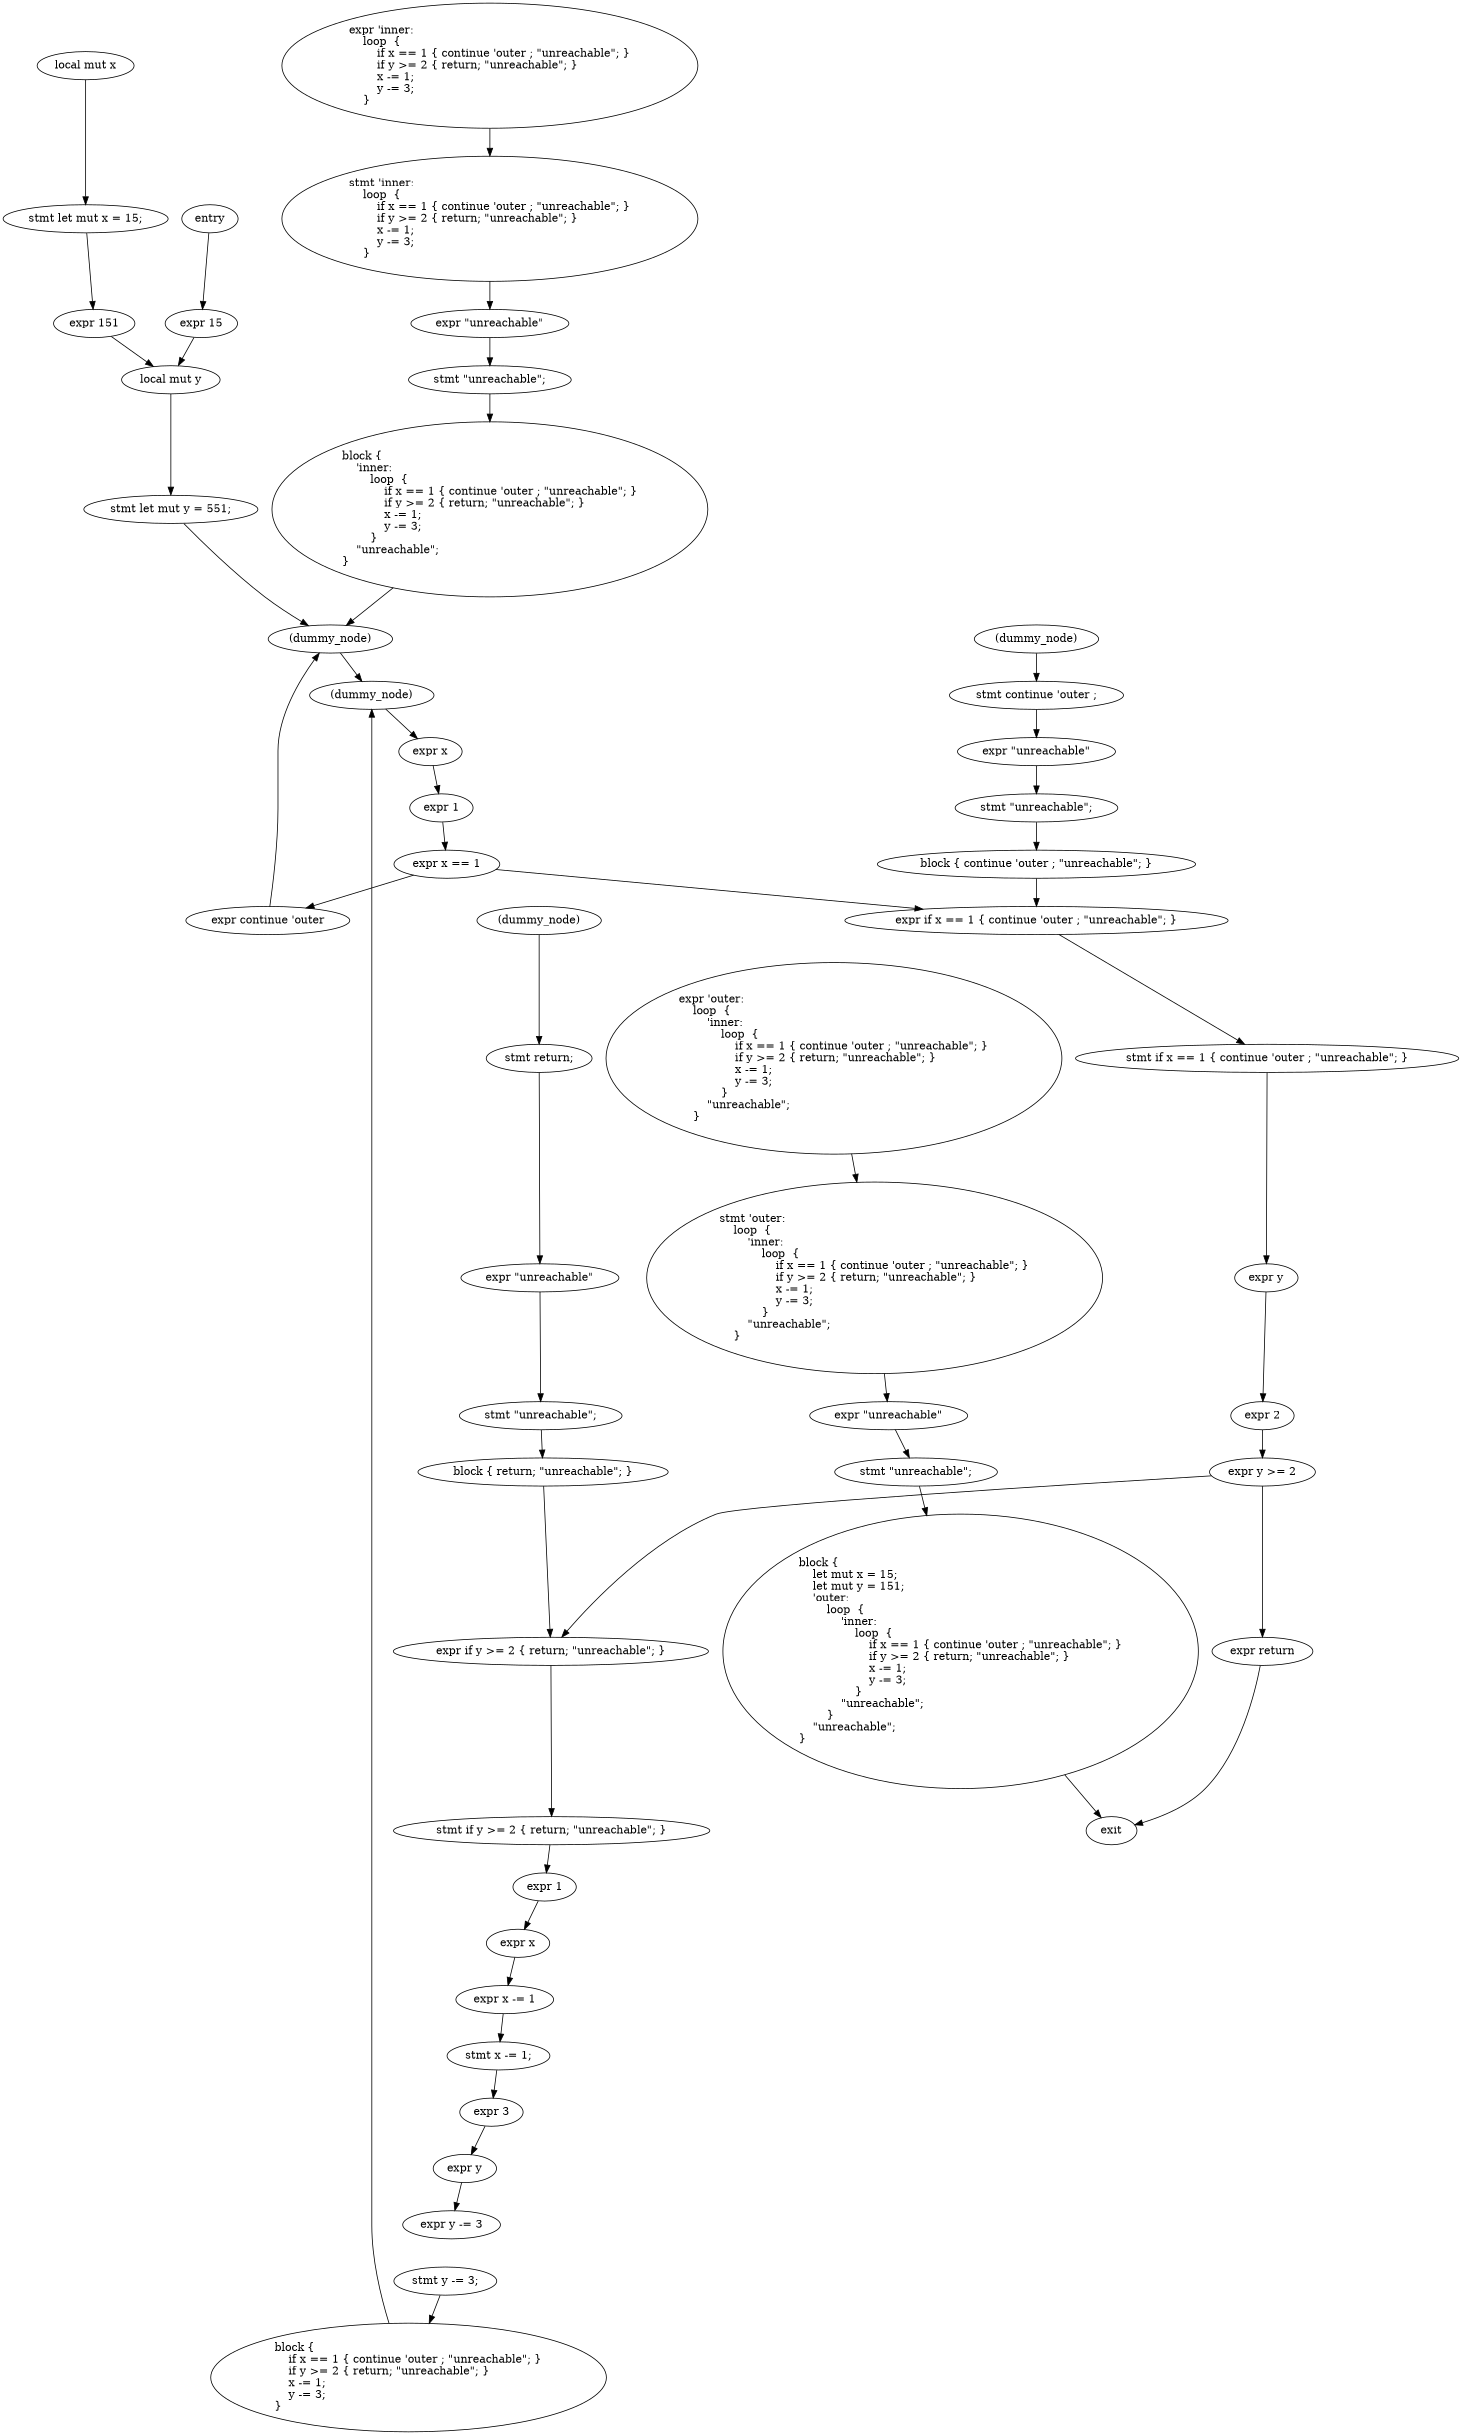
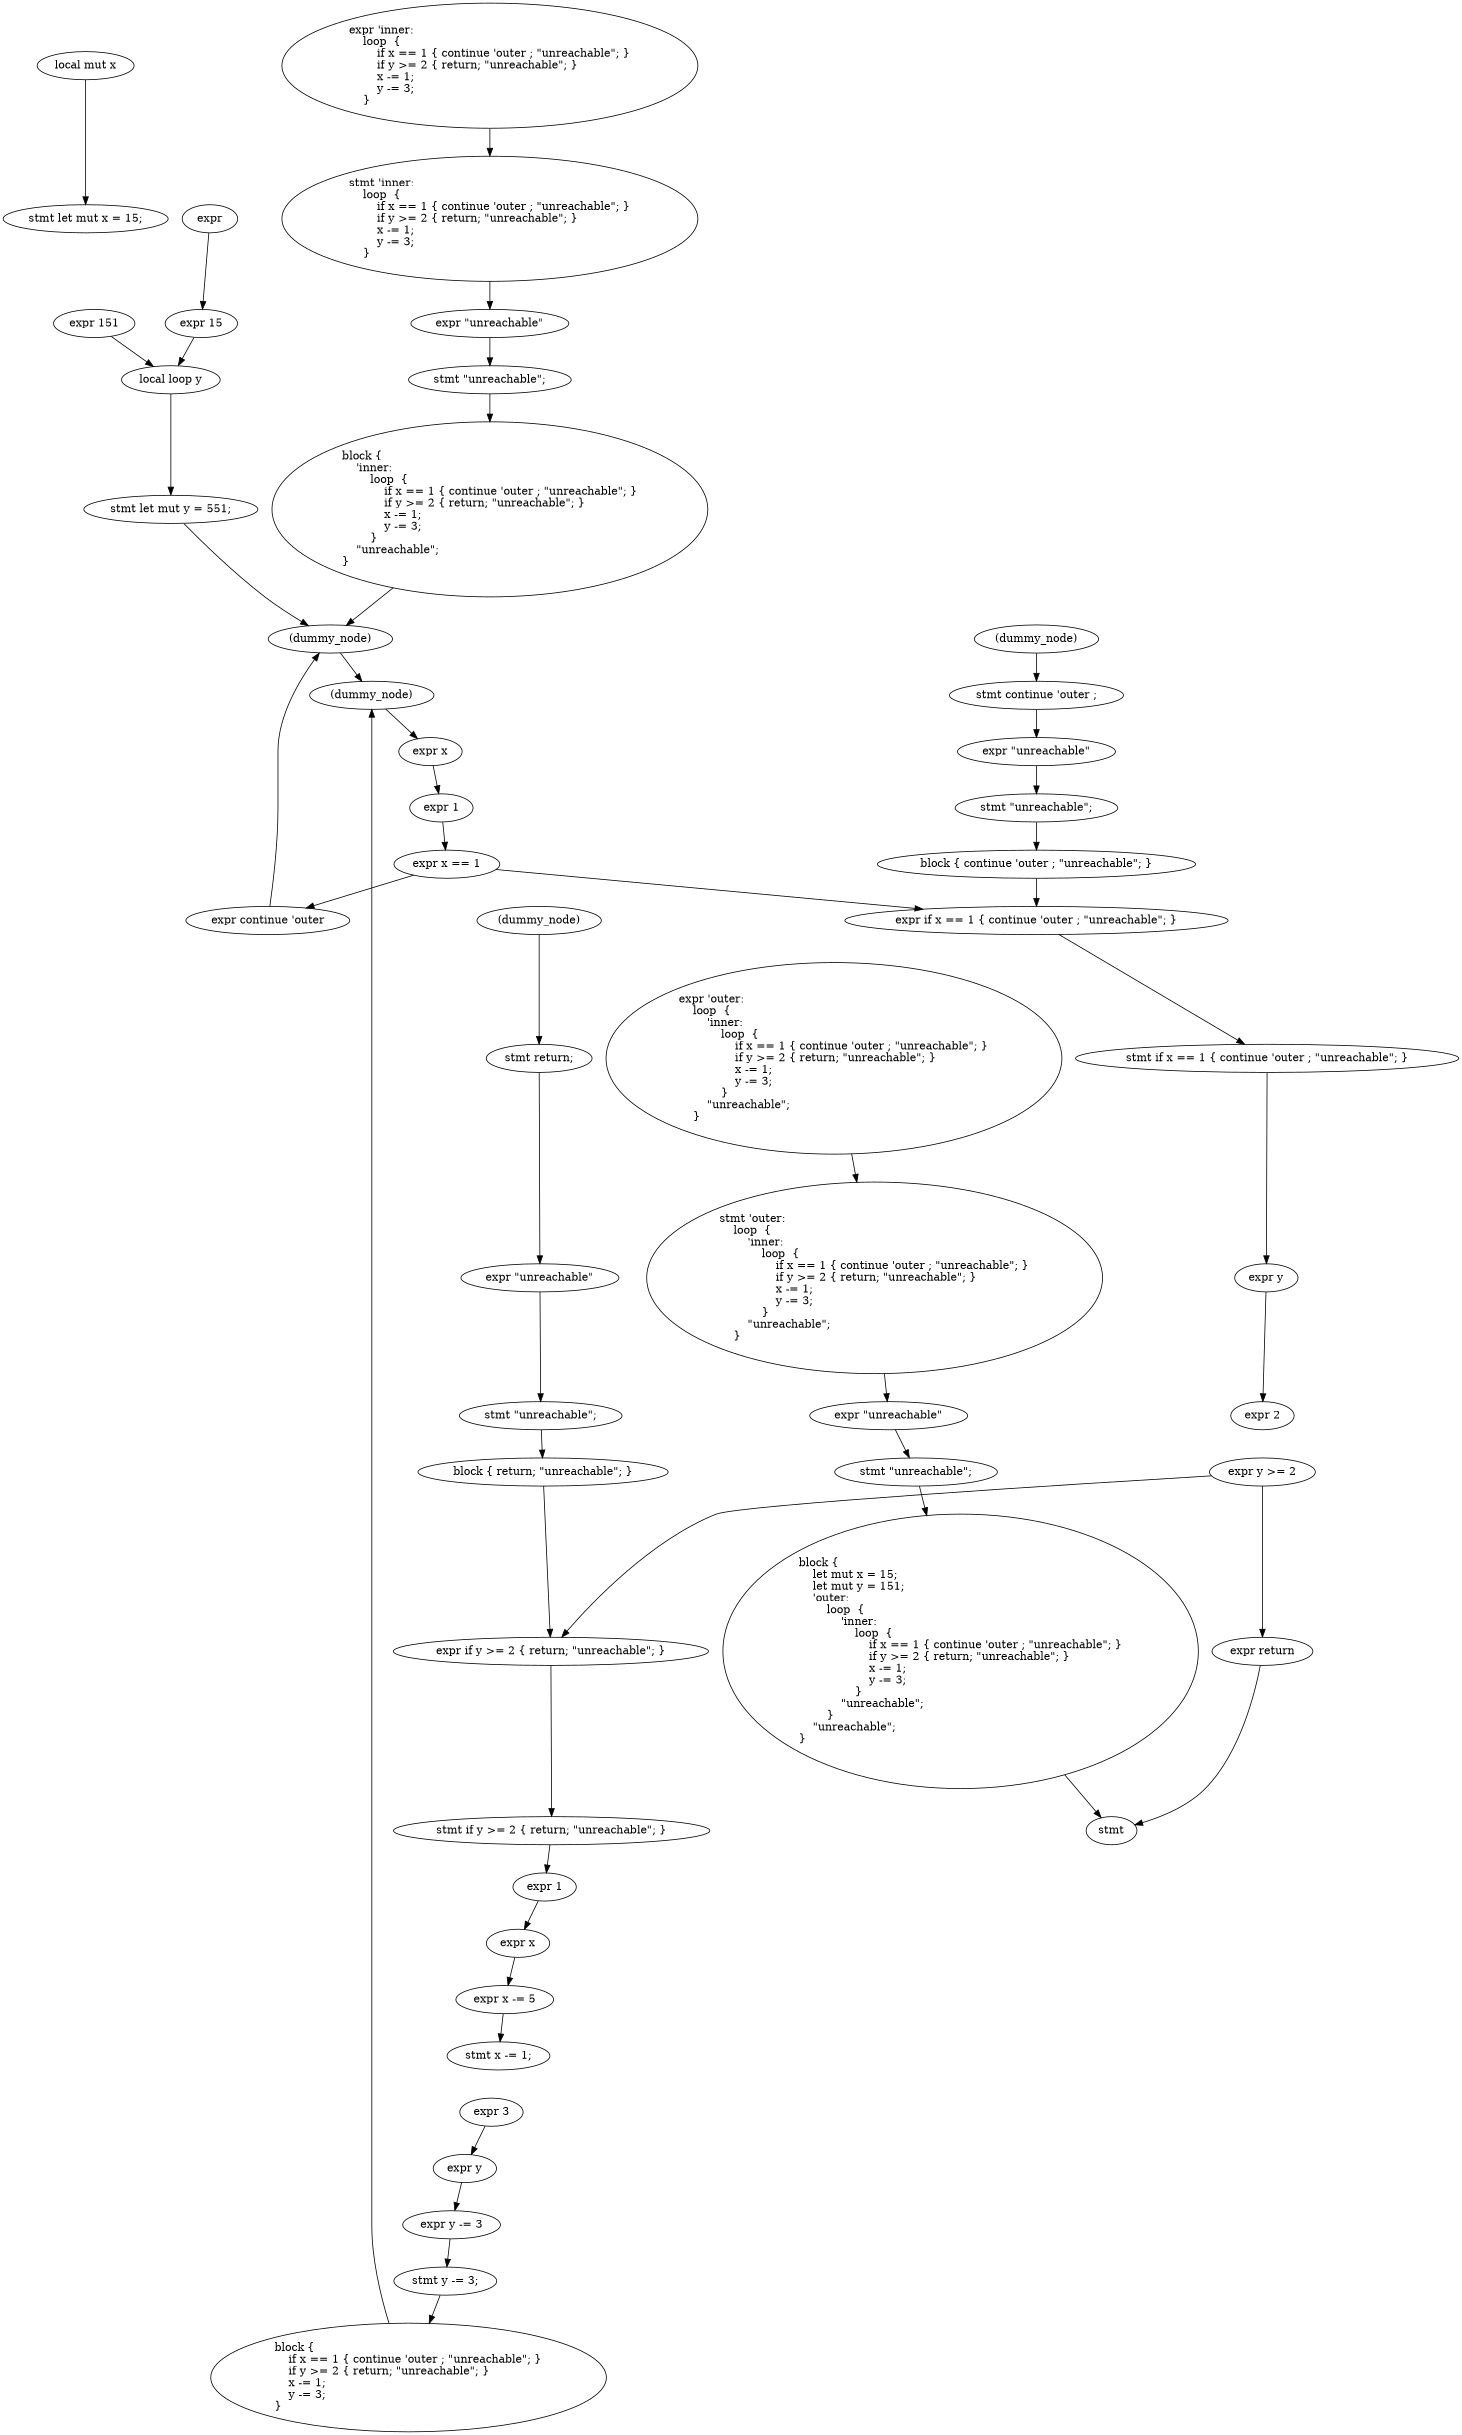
node "entry": label "entry" -> "expr"
edge "stmt let mut x = 15;" -> "expr 151": removed
node "local mut y": label "local mut y" -> "local loop y"
edge "expr 2" -> "expr y >= 2": removed
node "exit": label "exit" -> "stmt"
node "expr x -= 1": label "expr x -= 1" -> "expr x -= 5"
edge "stmt x -= 1;" -> "expr 3": removed
edge "expr y -= 3" -> "stmt y -= 3;": added
